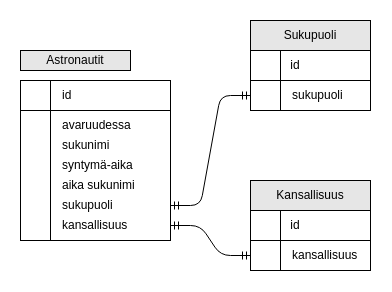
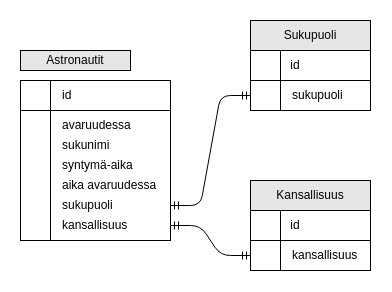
node "aika sukunimi": label "aika sukunimi" -> "aika avaruudessa"
